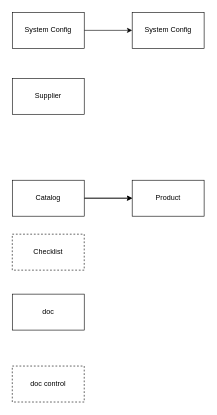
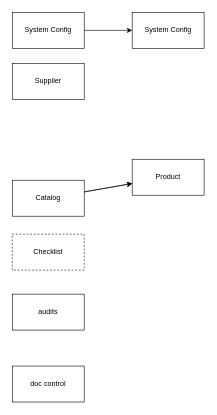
node "Supplier": moved (48, 96) -> (48, 81)
node "Product": moved (168, 198) -> (168, 177)
node "doc": label "doc" -> "audits"
node "doc control": style dashed -> solid
